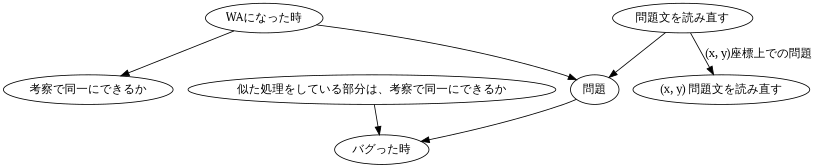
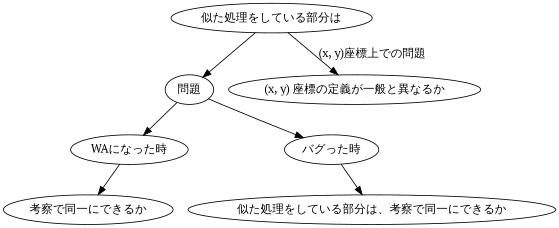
node "問題文を読み直す": label "問題文を読み直す" -> "似た処理をしている部分は"
edge "WAになった時" -> "問題": reversed
node "(x, y) 問題文を読み直す": label "(x, y) 問題文を読み直す" -> "(x, y) 座標の定義が一般と異なるか"
edge "似た処理をしている部分は、考察で同一にできるか" -> "バグった時": reversed
